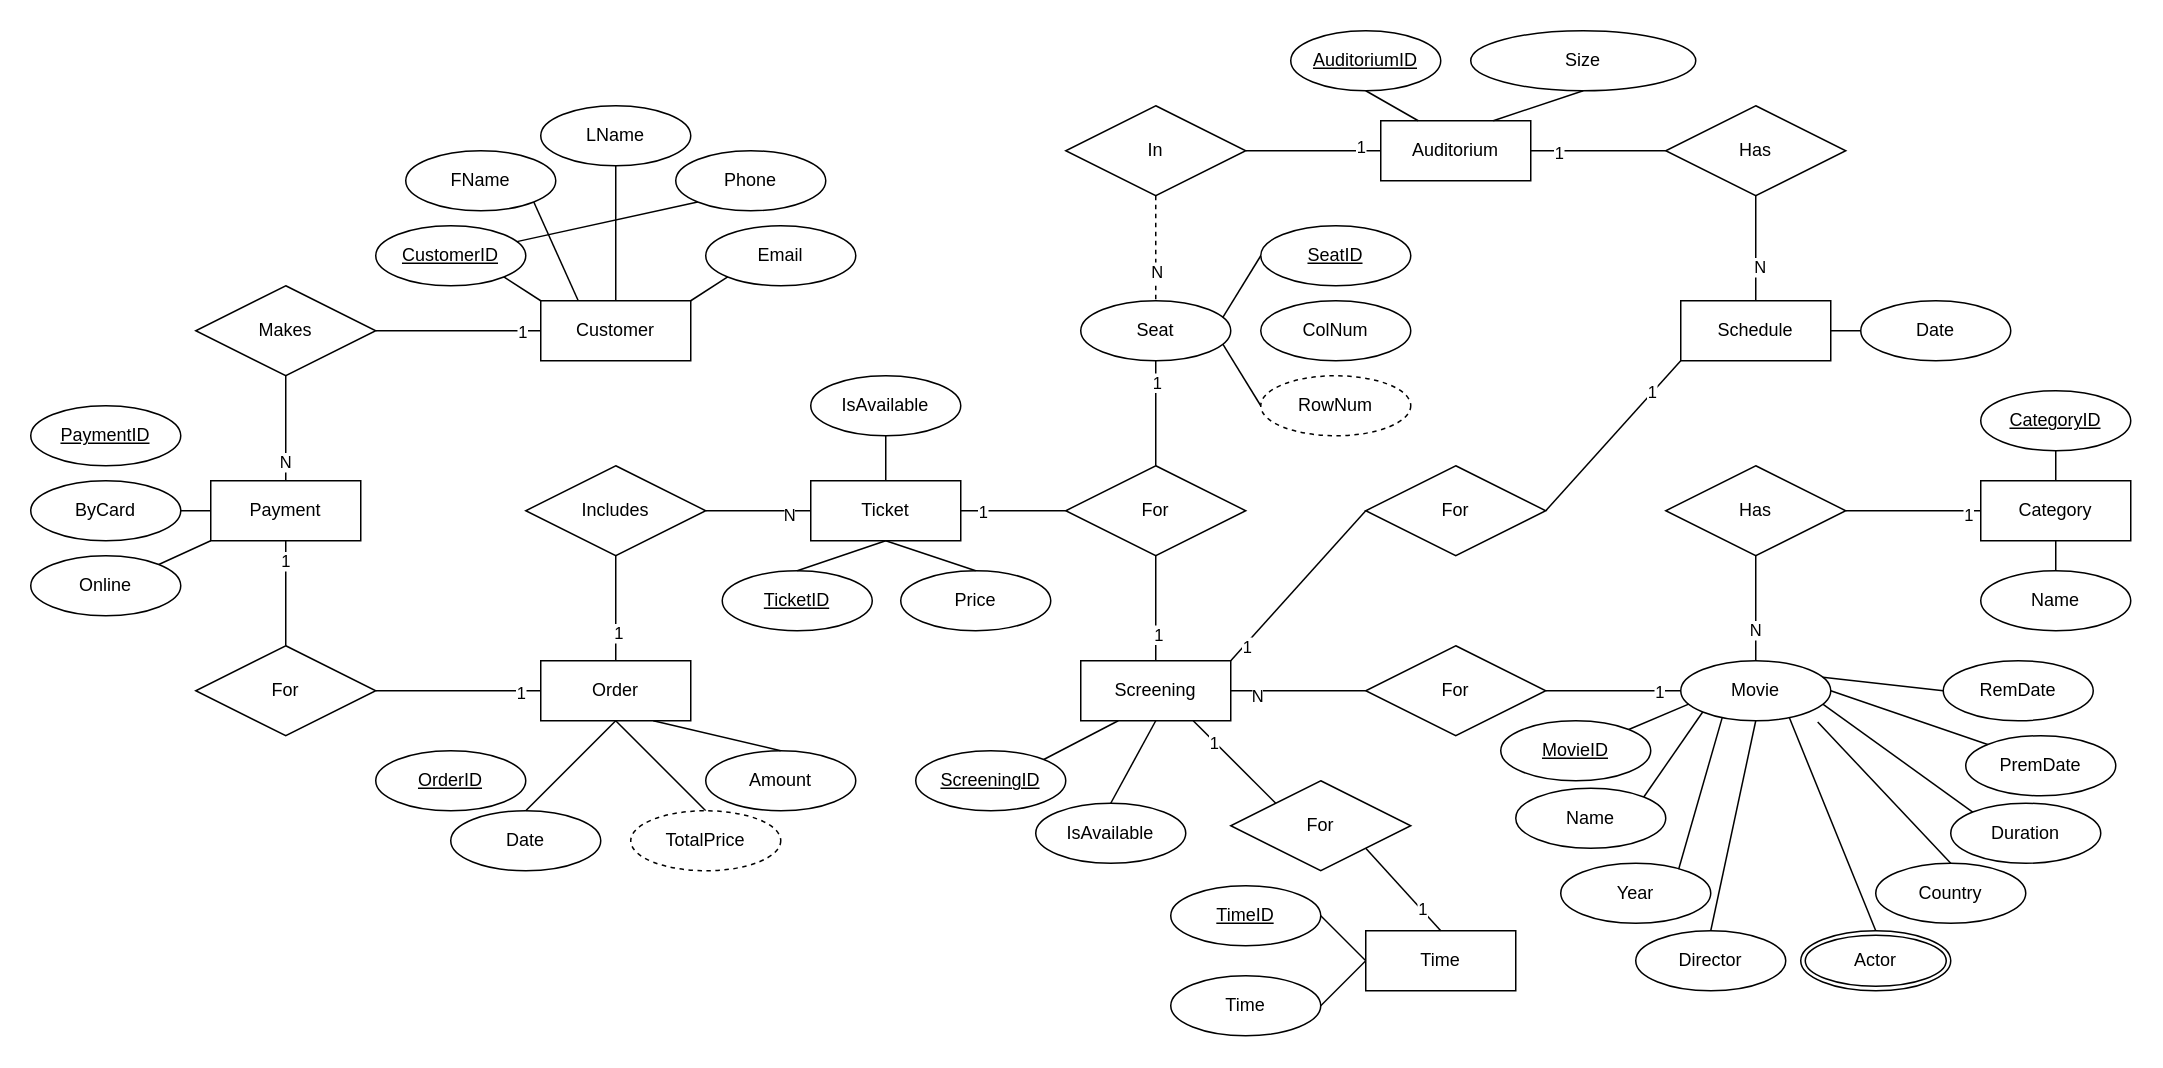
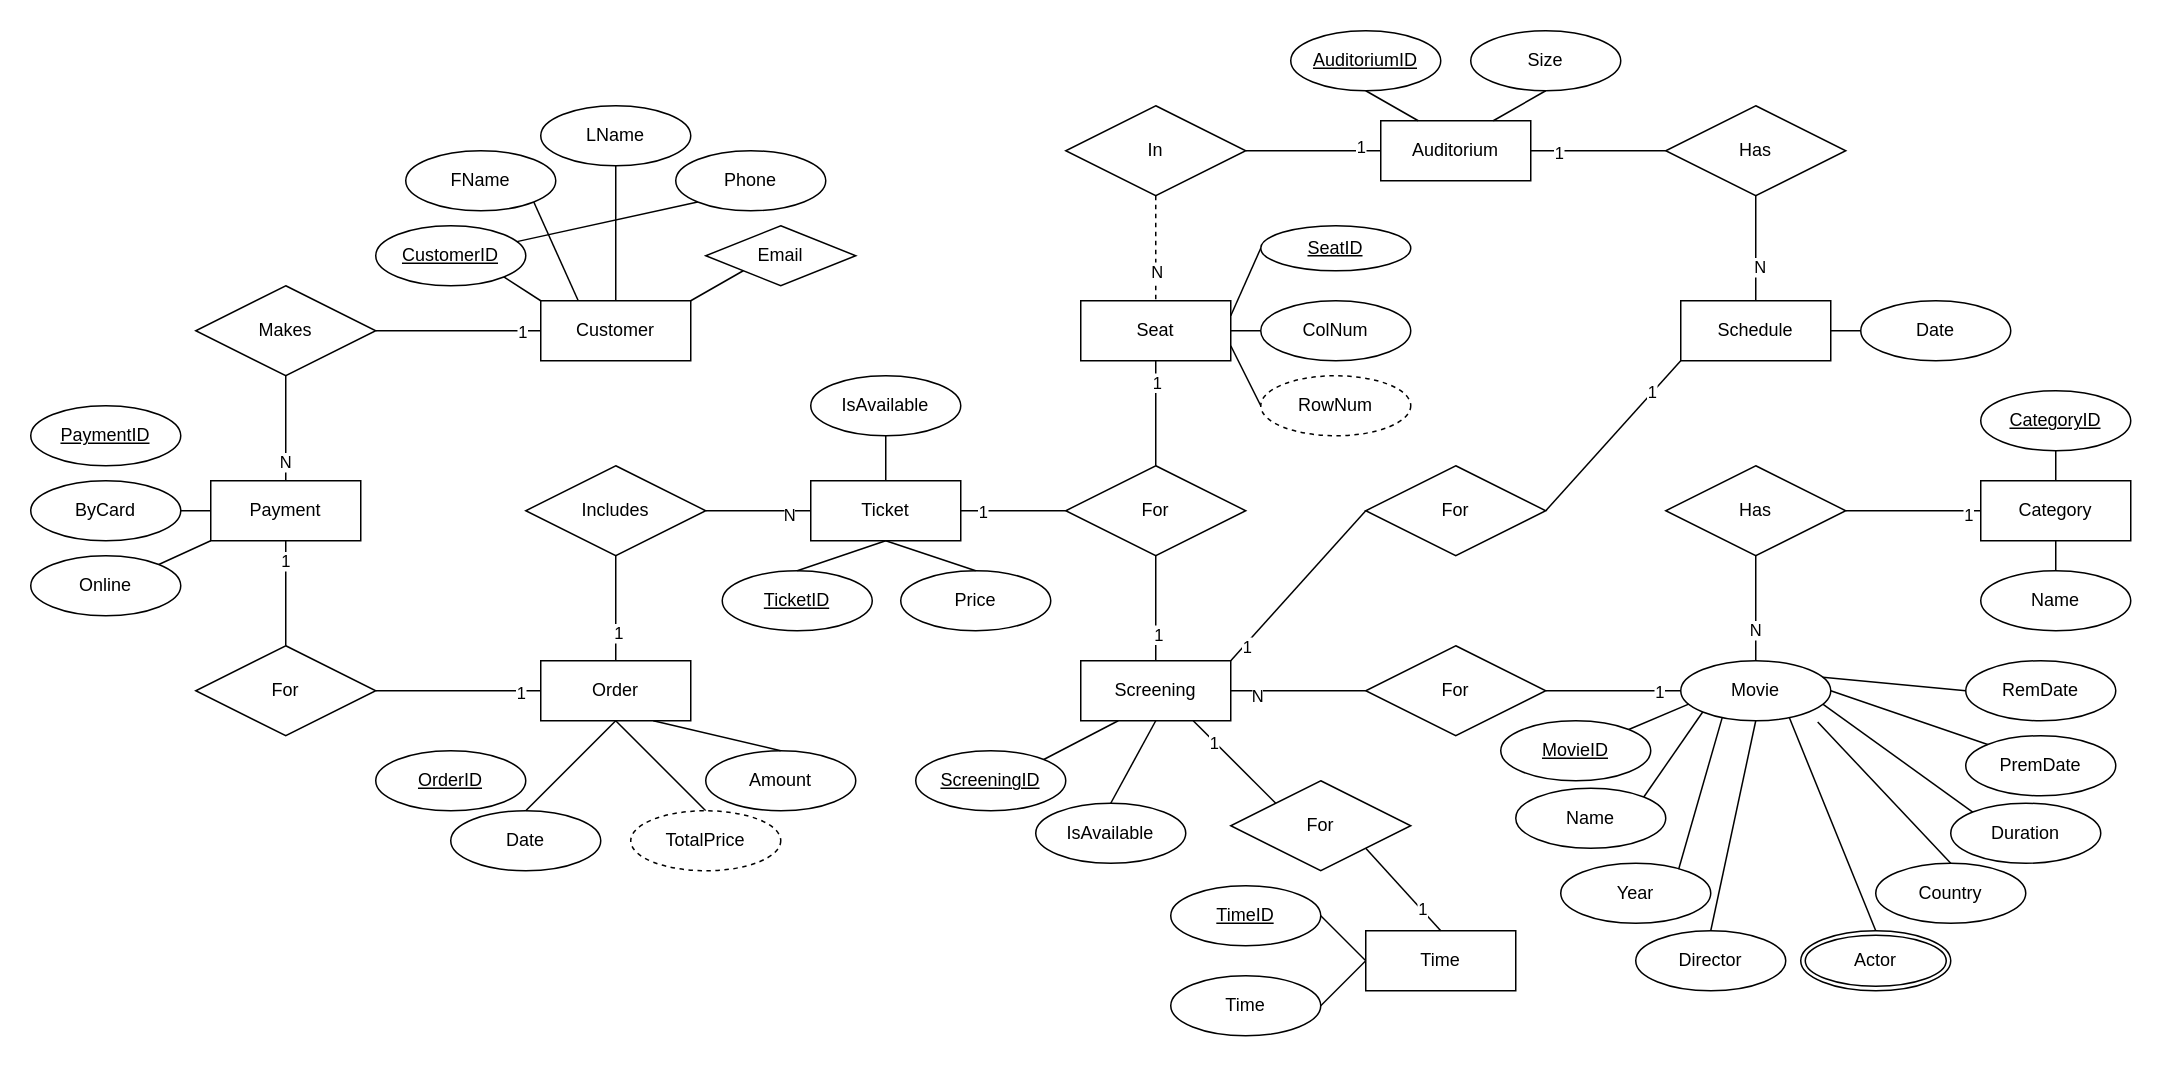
node "Size": size 225x60 -> 150x60
node "Email": shape ellipse -> diamond
node "SeatID": size 150x60 -> 150x45
node "Seat": shape ellipse -> rectangle
edge "Seat" -- "ColNum": added
node "RemDate": moved (2018, 691) -> (2041, 691)
